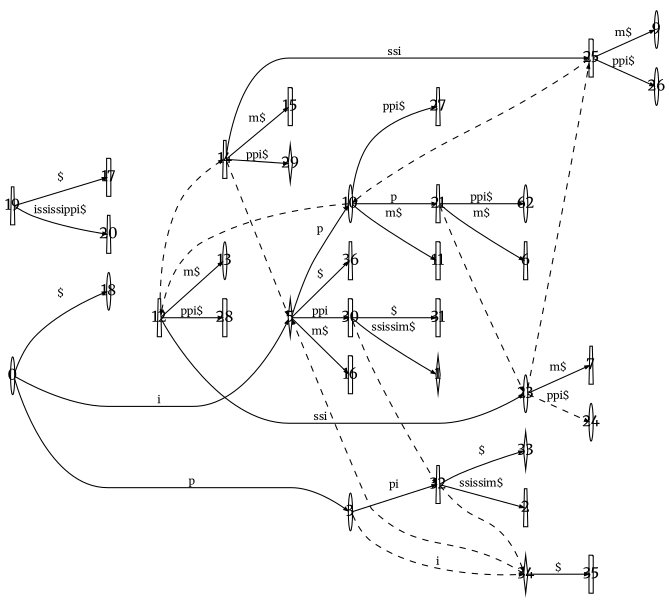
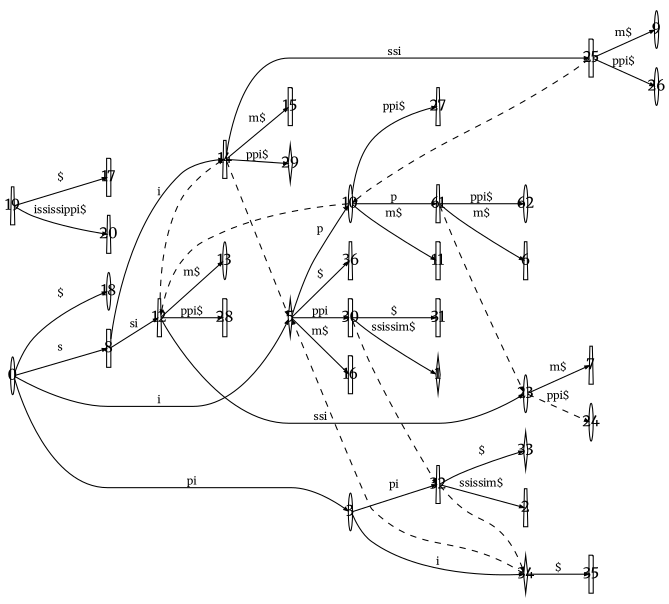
node "21": label "21" -> "61"
edge "23" -> "25": removed
node "8": added
edge "0" -> "3": label "p" -> "pi"
edge "3" -> "34": style dashed -> solid
